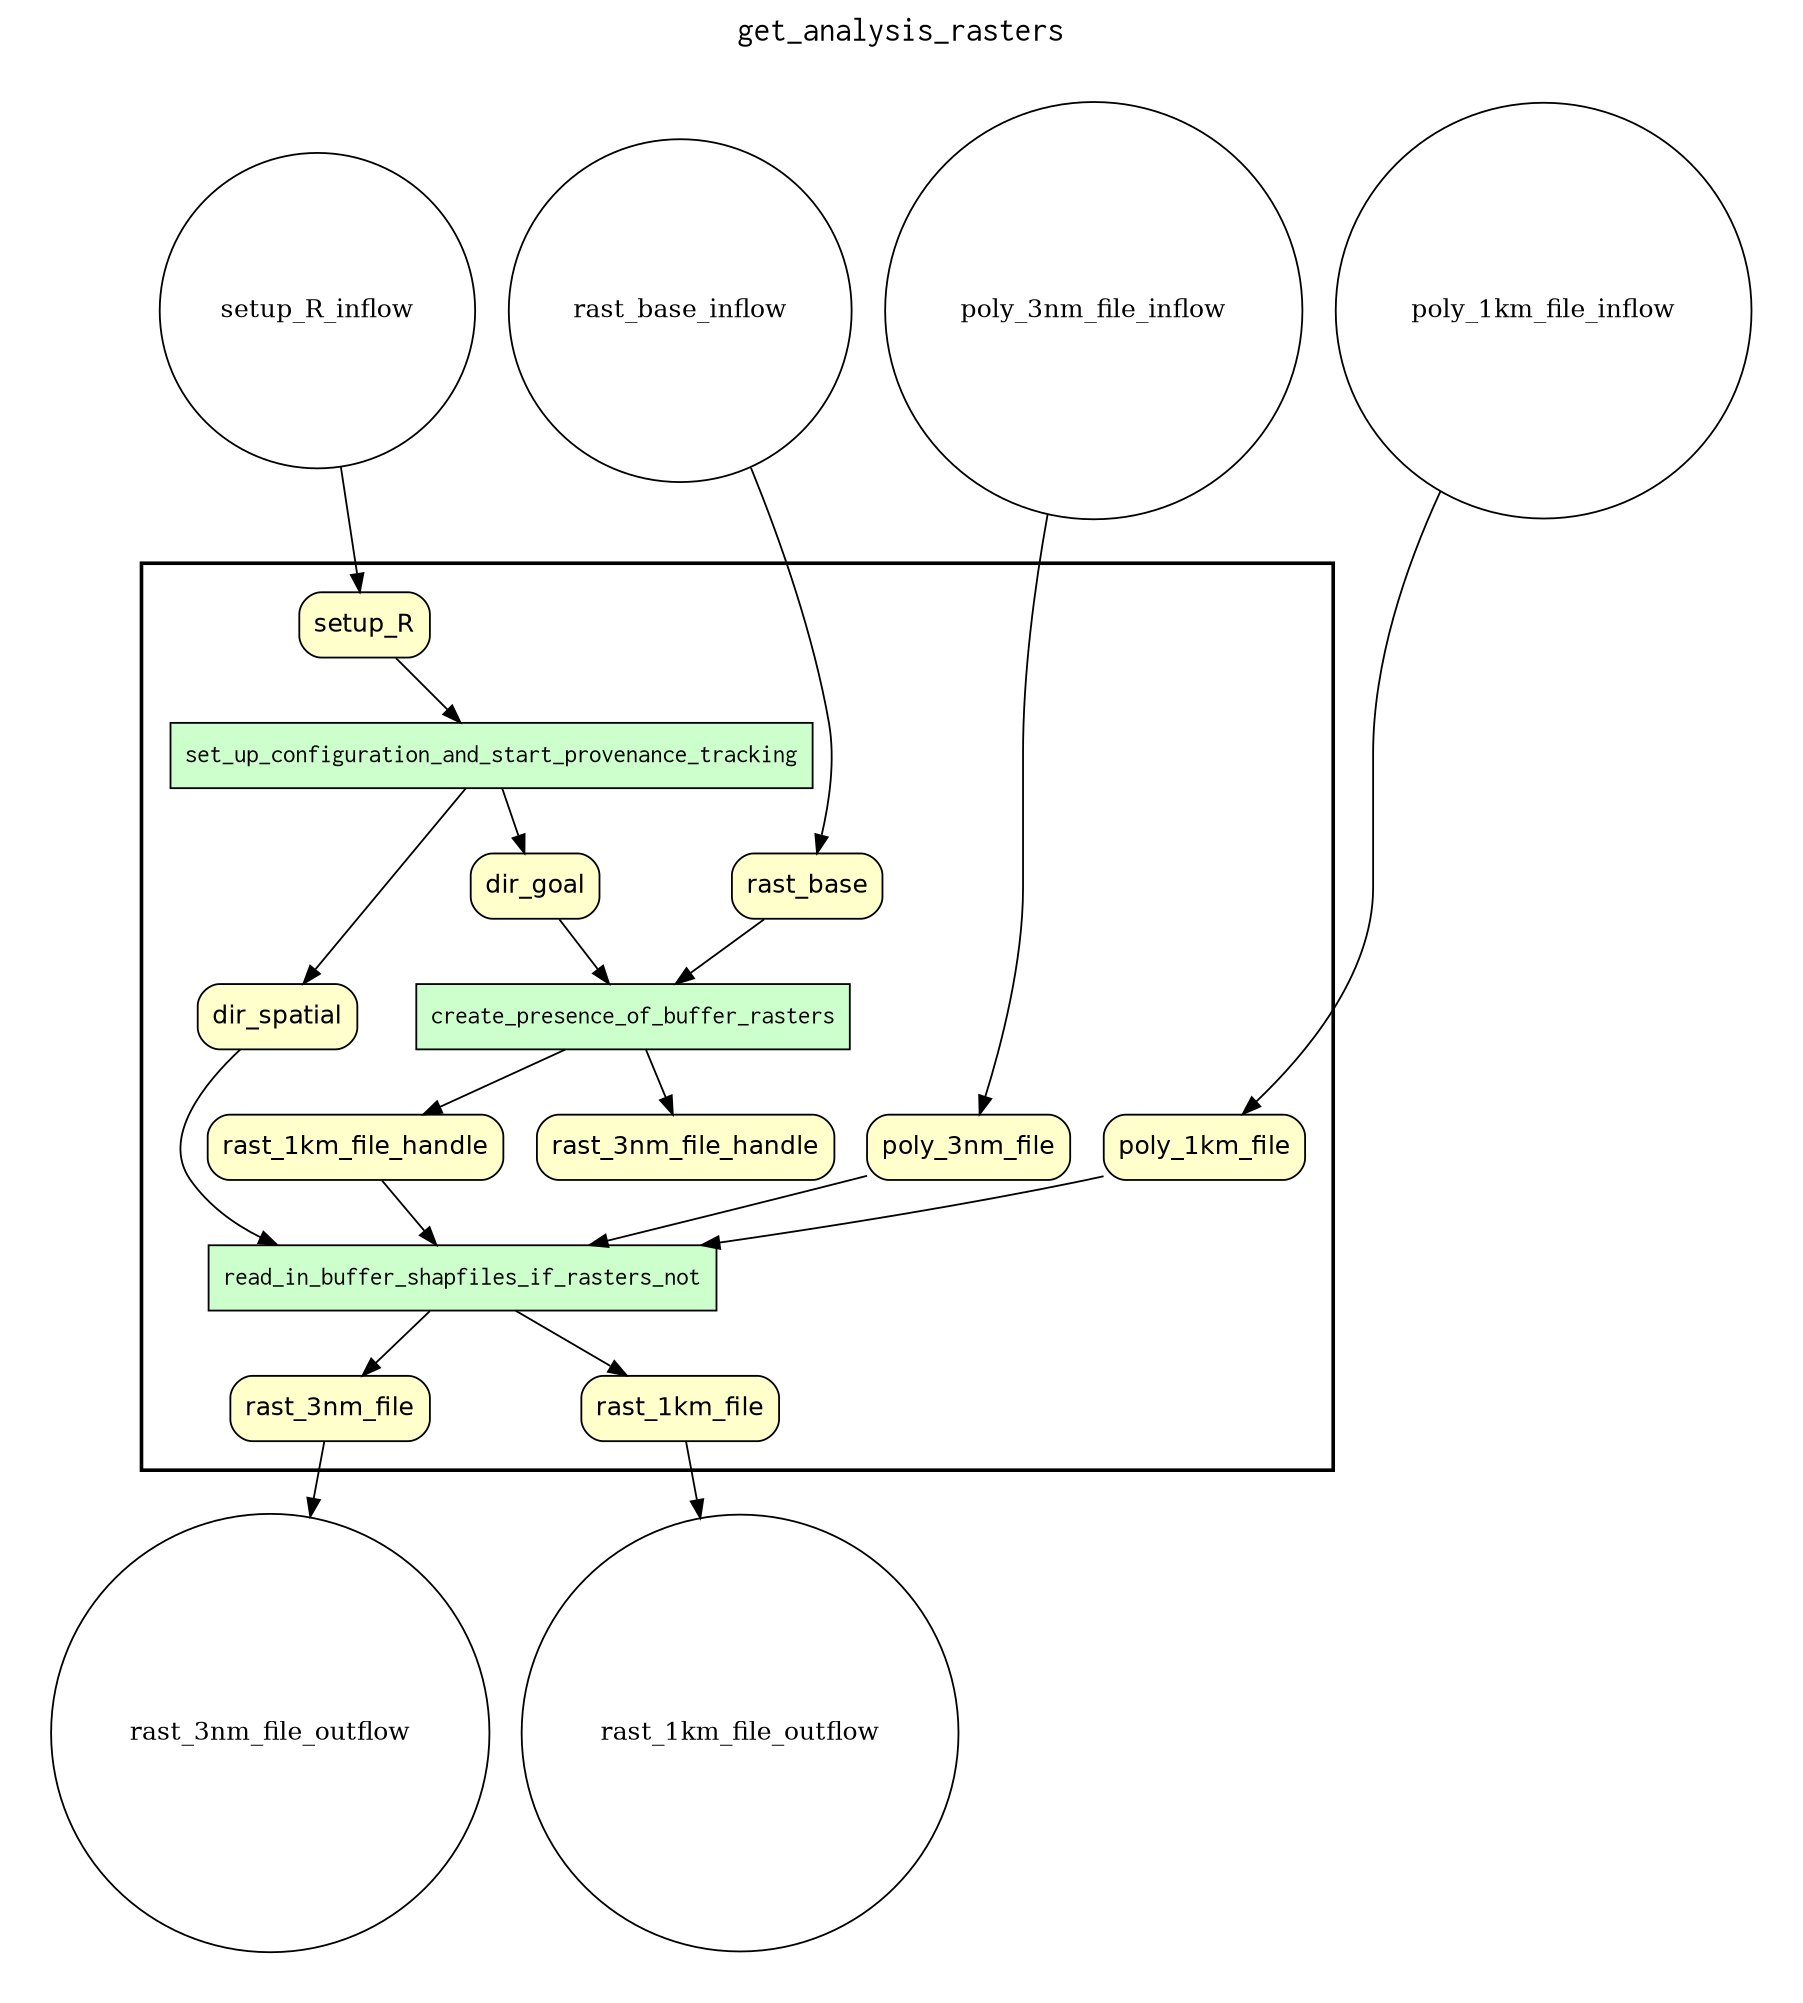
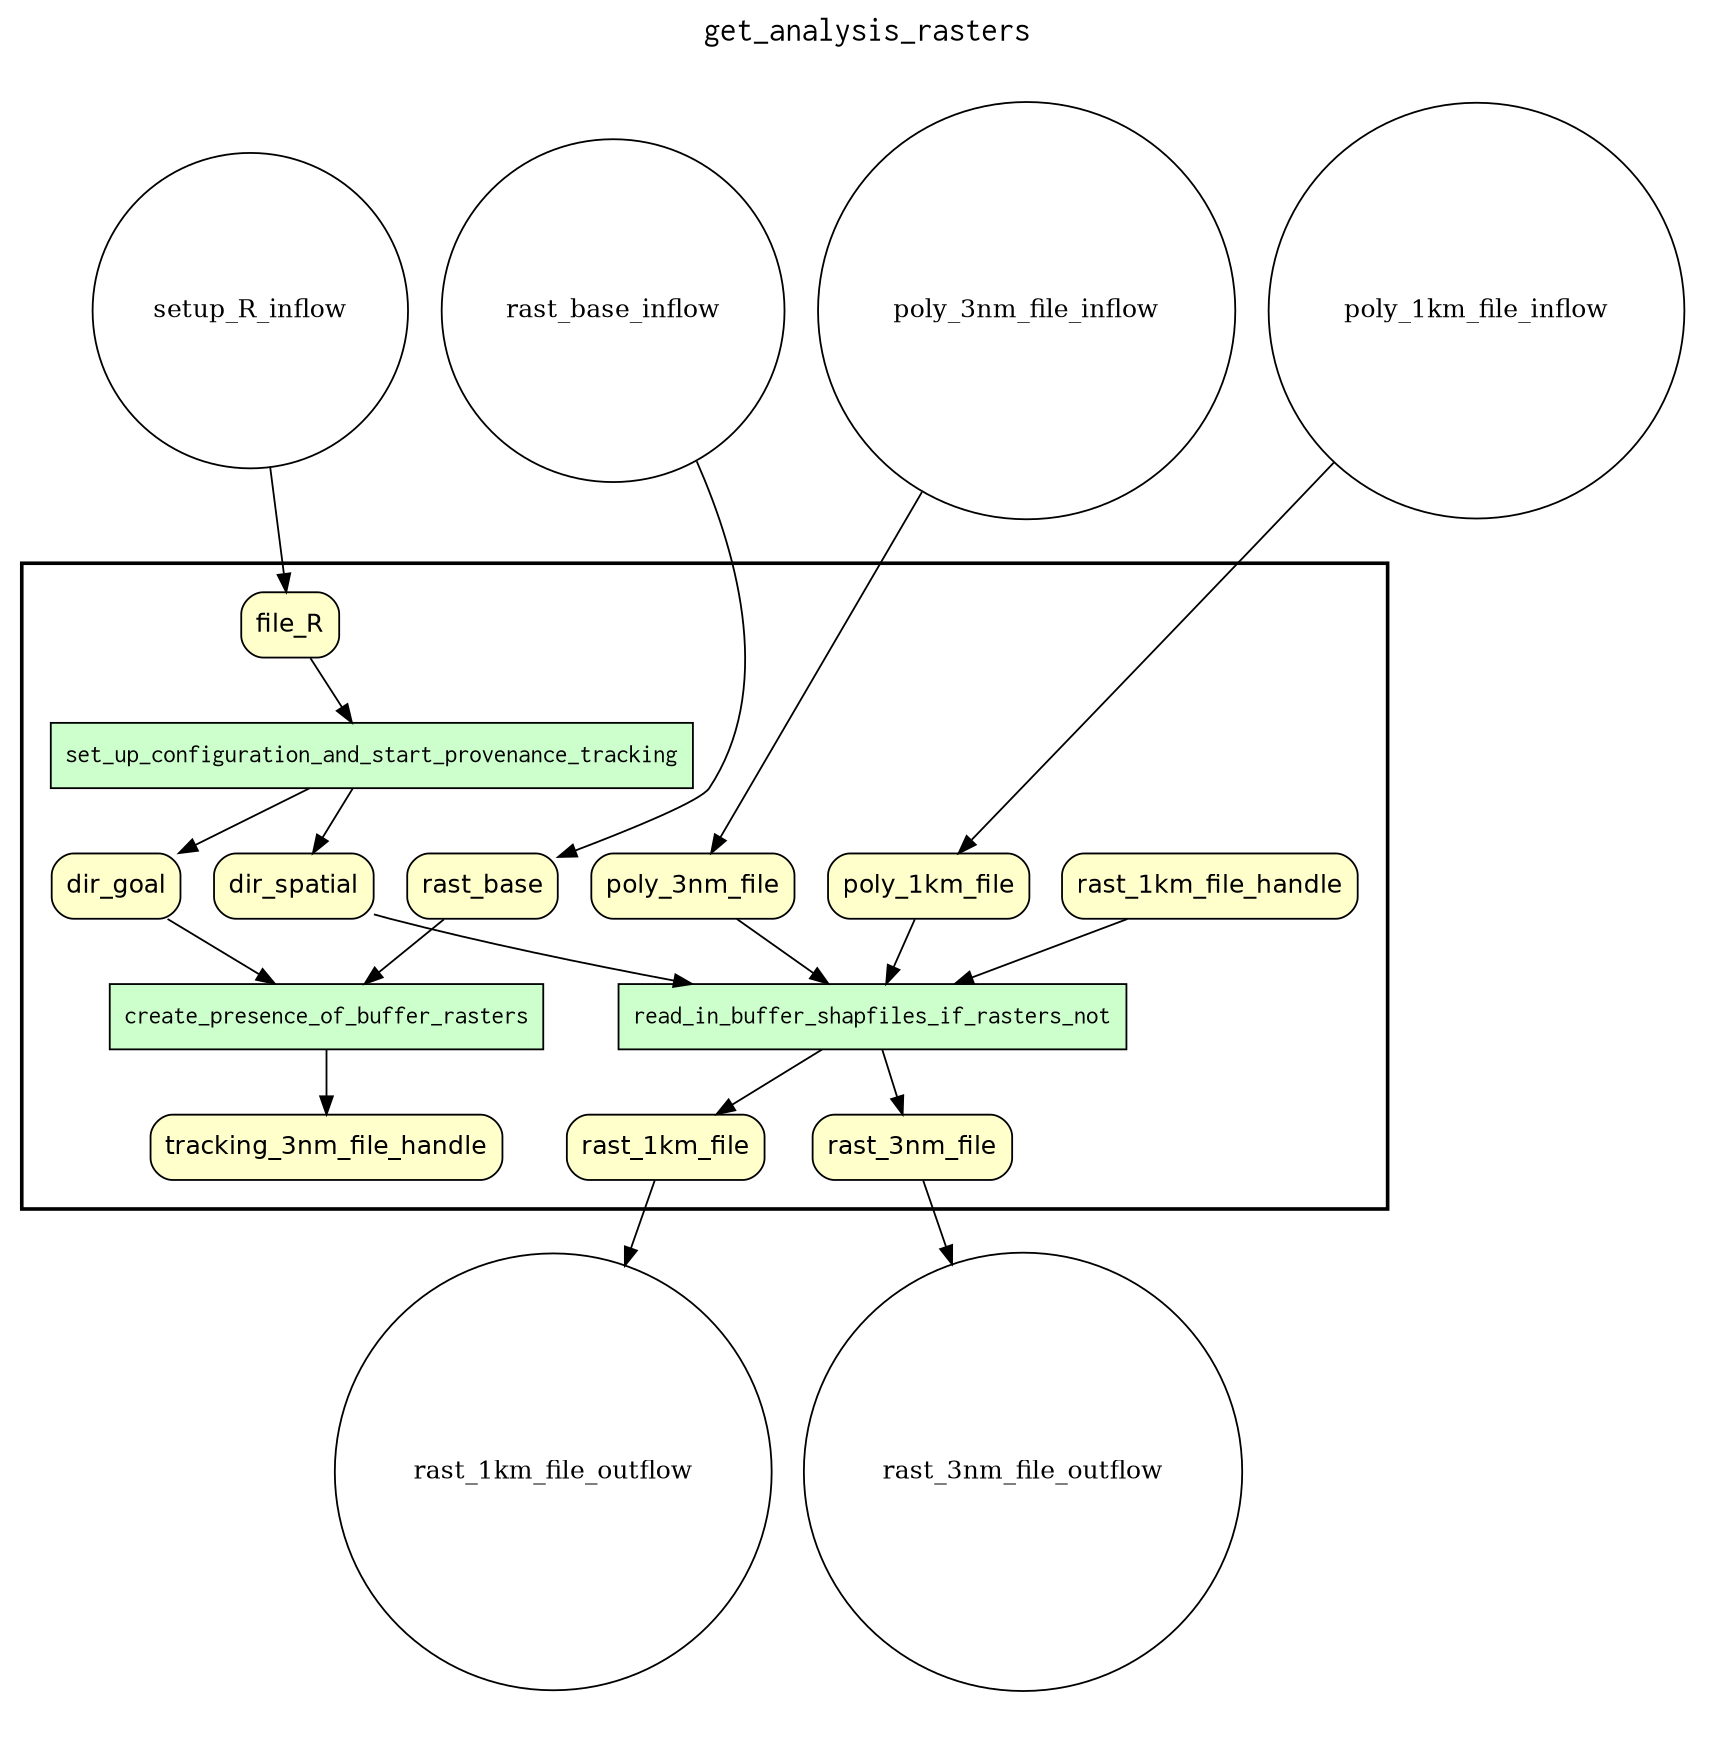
node "setup_R": label "setup_R" -> "file_R"
edge "create_presence_of_buffer_rasters" -> "rast_1km_file_handle": removed
node "rast_3nm_file_handle": label "rast_3nm_file_handle" -> "tracking_3nm_file_handle"
